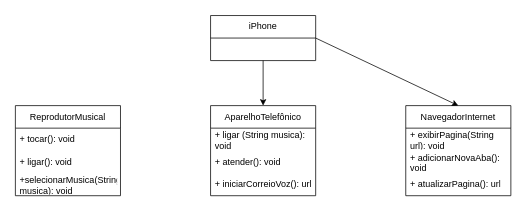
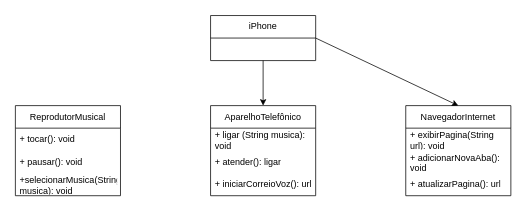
node "+ ligar(): void": label "+ ligar(): void" -> "+ pausar(): void"
node "+ atender(): void": label "+ atender(): void" -> "+ atender(): ligar"
